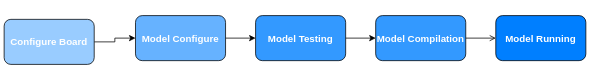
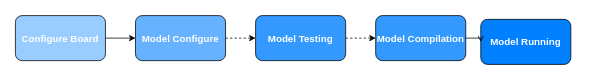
edge "Model Configure" -> "Model Testing": style solid -> dashed
edge "Model Testing" -> "Model Compilation": style solid -> dashed
node "Model Running": moved (540, 38) -> (525, 42)
node "Configure Board": moved (49, 42) -> (60, 38)
